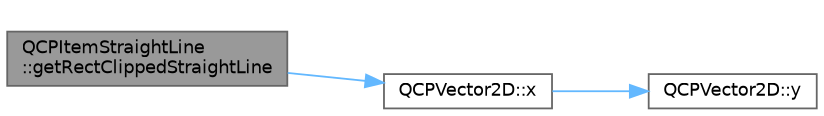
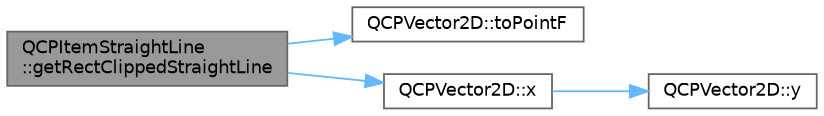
node "QCPVector2D::toPointF": added
